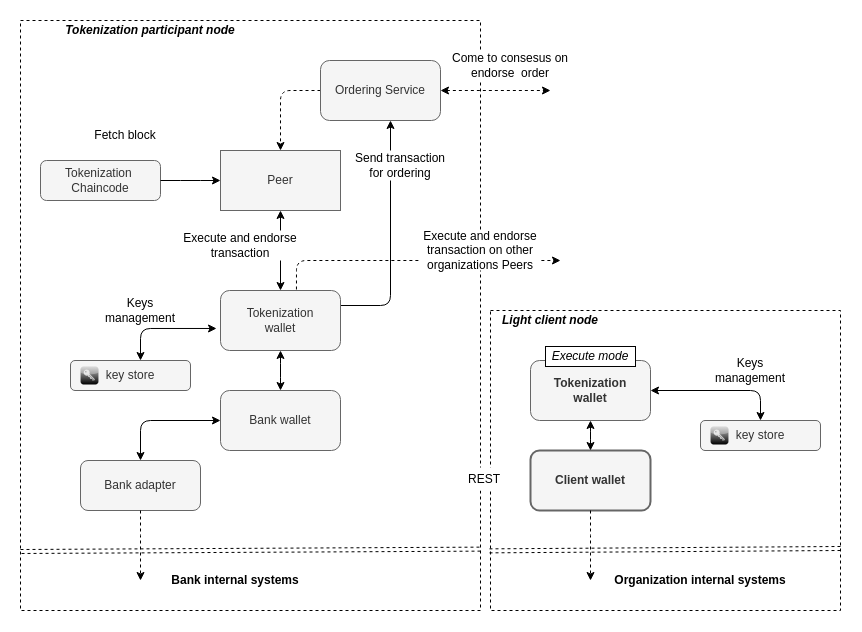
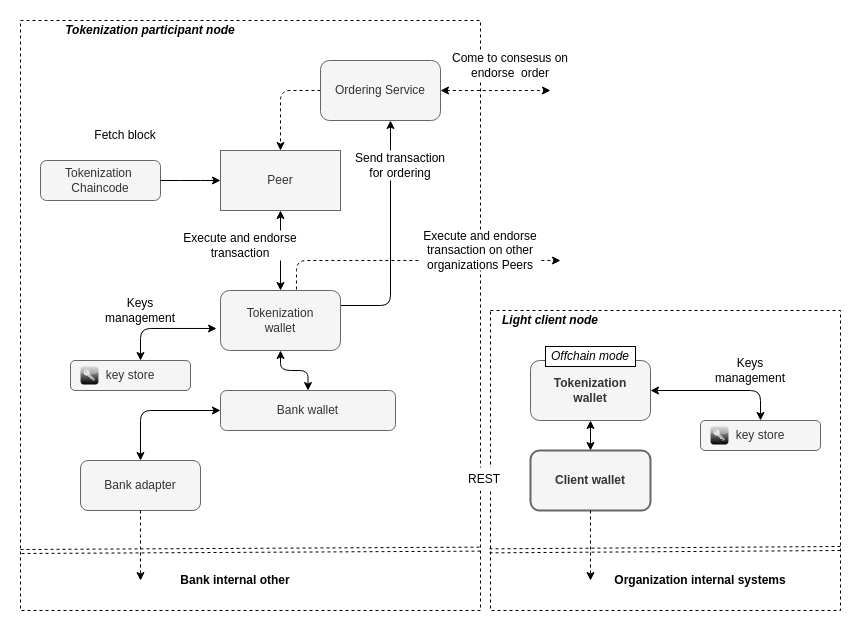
node "Execute mode": label "Execute mode" -> "Offchain mode"
node "Bank wallet": size 120x60 -> 175x40
node "Bank internal systems": label "Bank internal systems" -> "Bank internal other"
